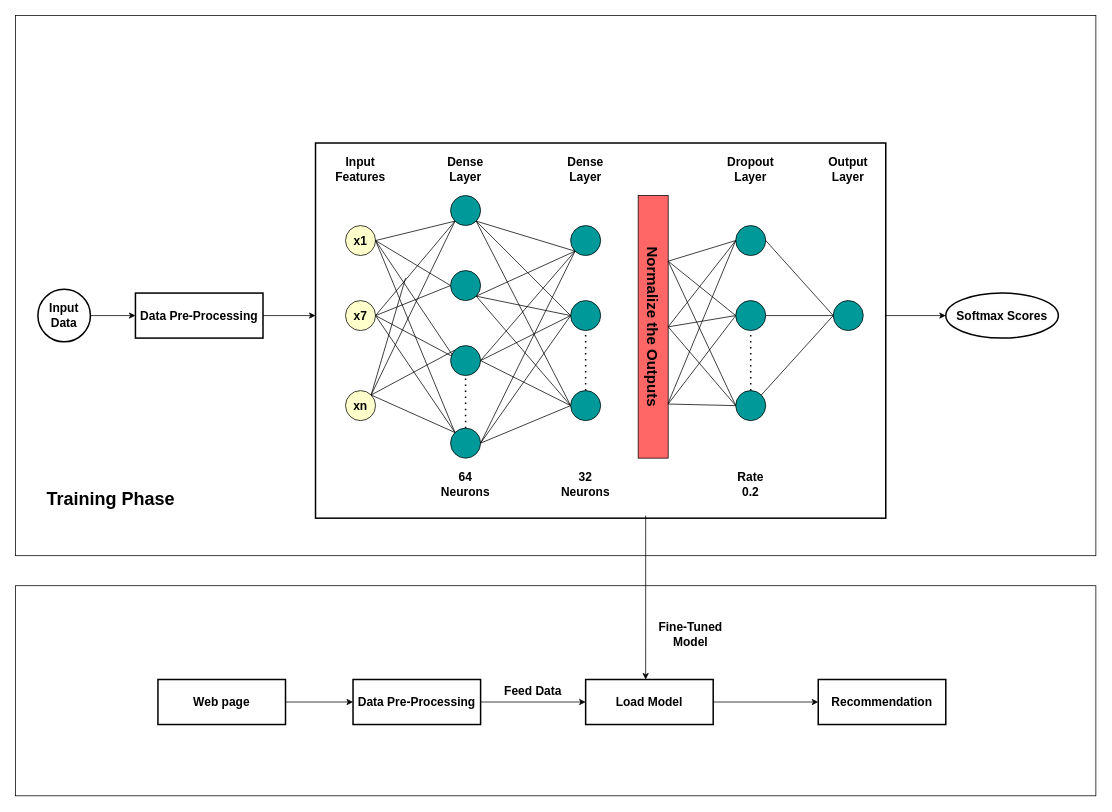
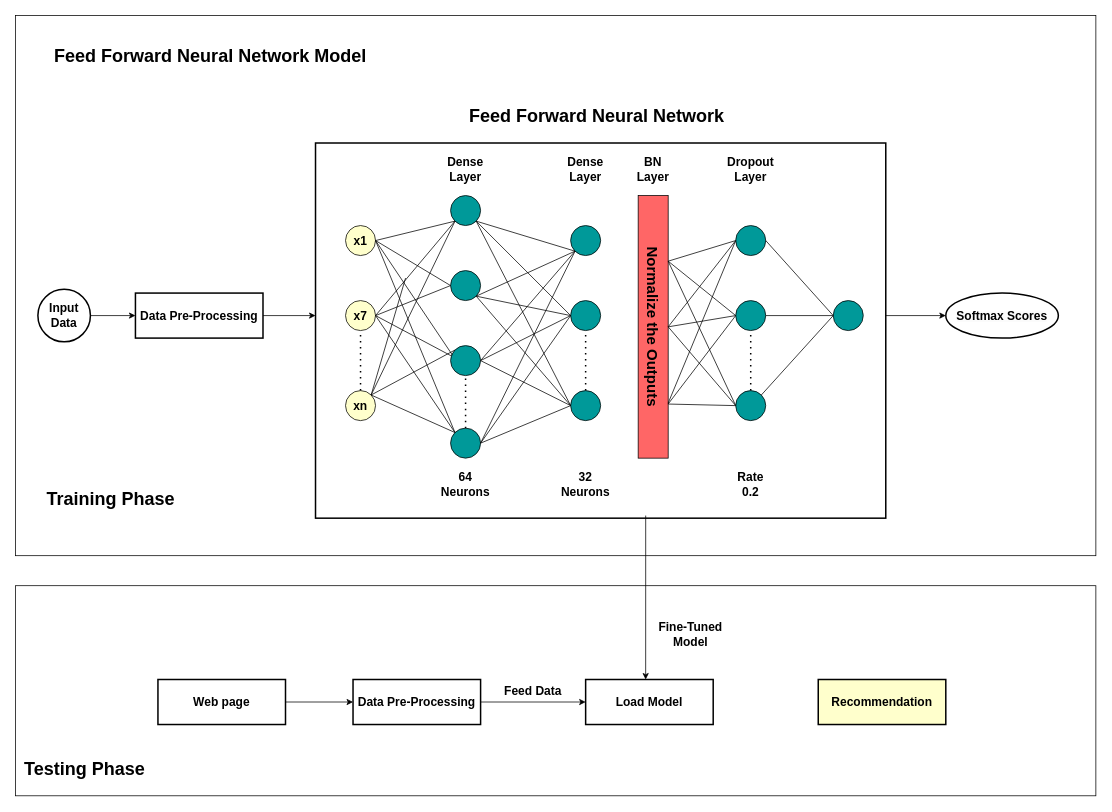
node "Feed Forward Neural Network Model": added
node "Feed Forward Neural Network": added
node "Input Features": removed
node "BN Layer": added
node "Output Layer": removed
edge "x7" -- "xn": added
edge "Load Model" -> "Recommendation": removed
node "Recommendation": fillcolor #ffffff -> #ffffcc
node "Testing Phase": added
